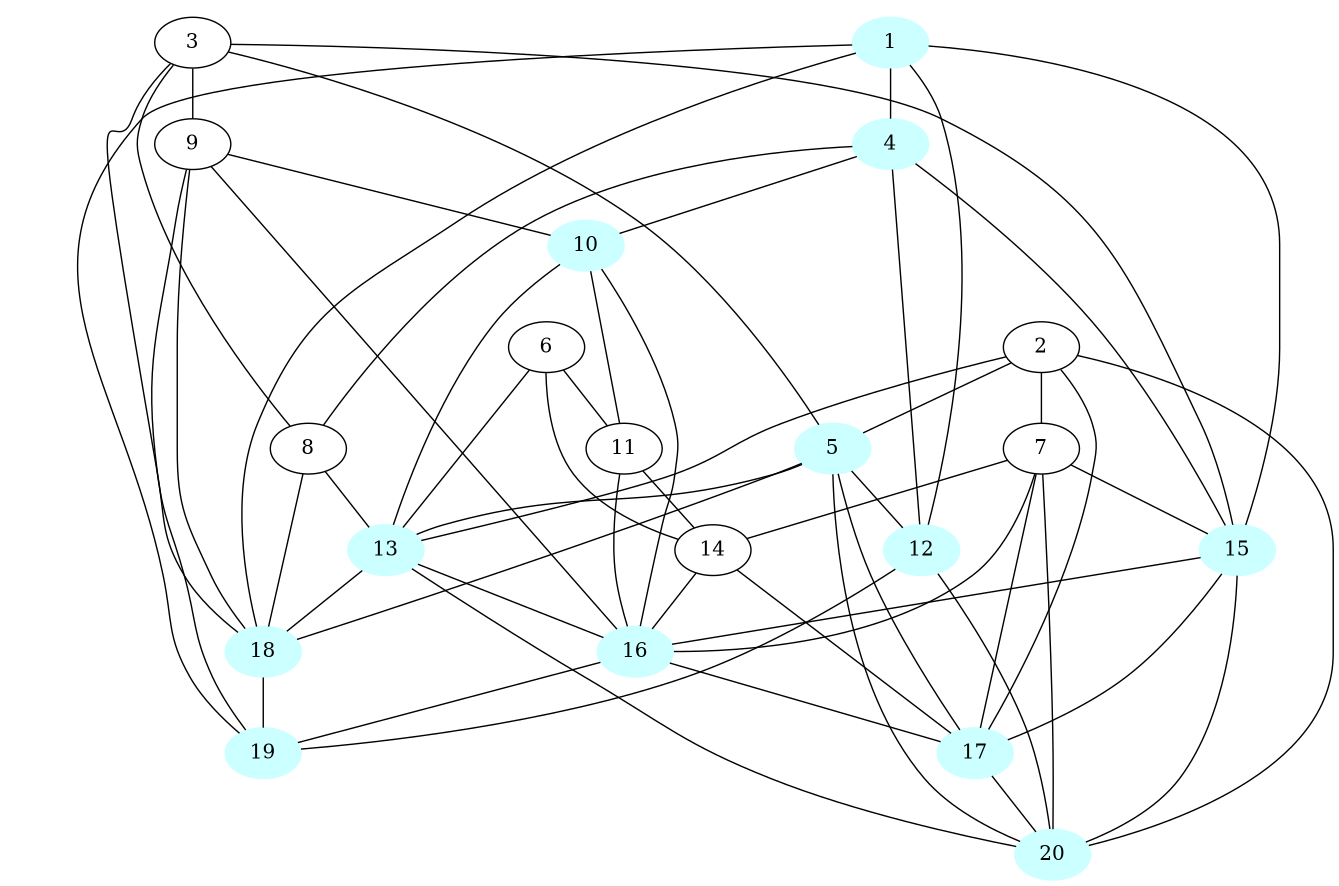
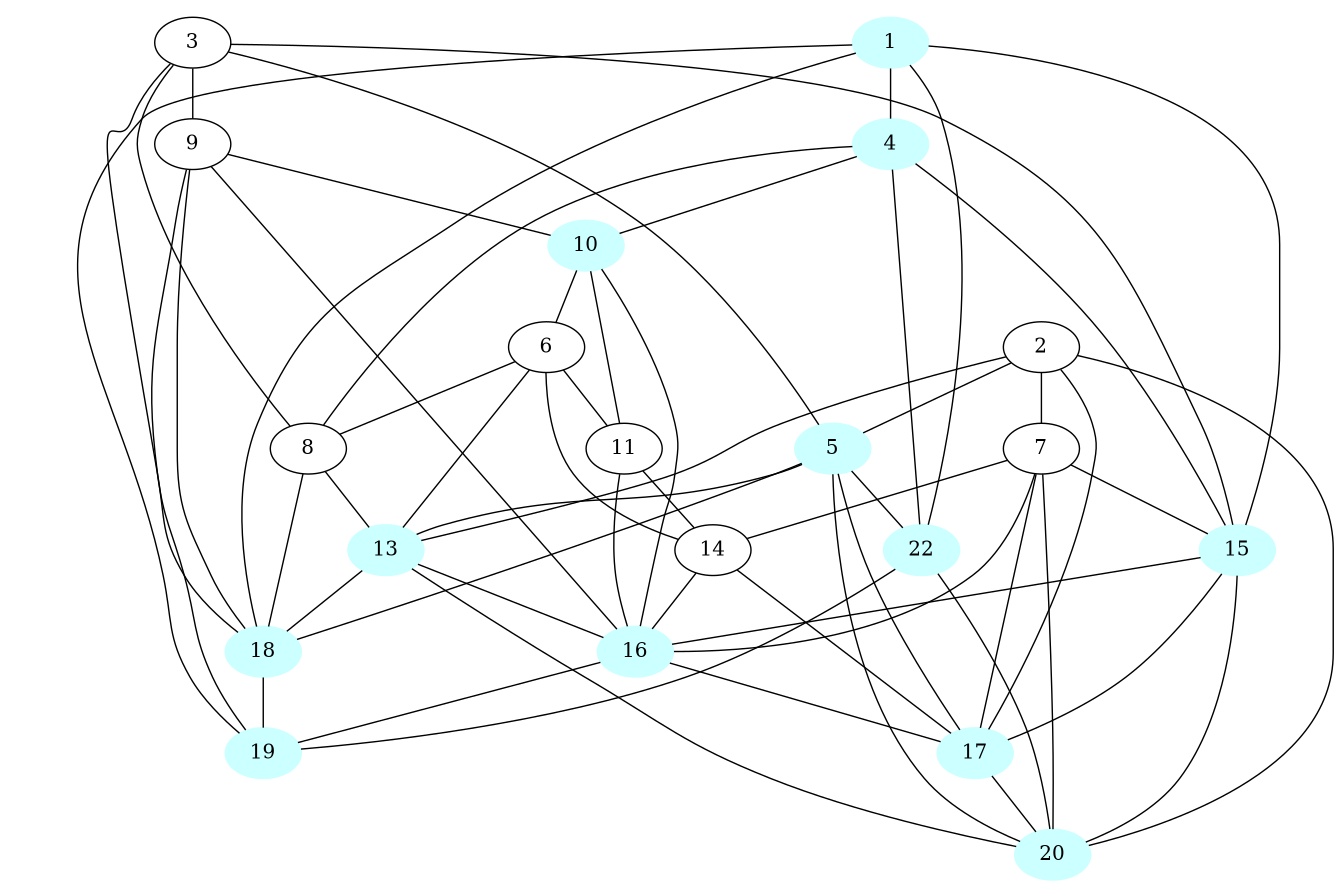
edge "10" -- "13": now "10" -- "6"
edge "6" -- "8": added
node "12": label "12" -> "22"
